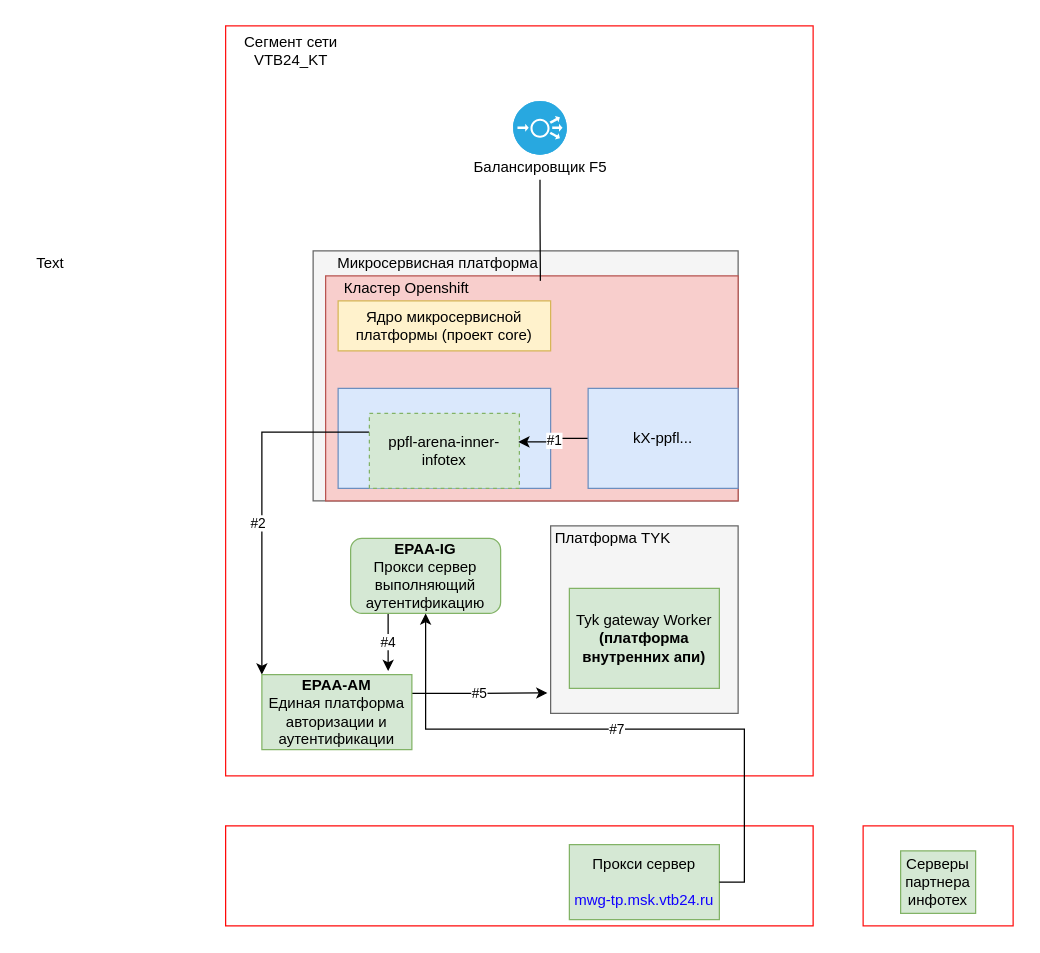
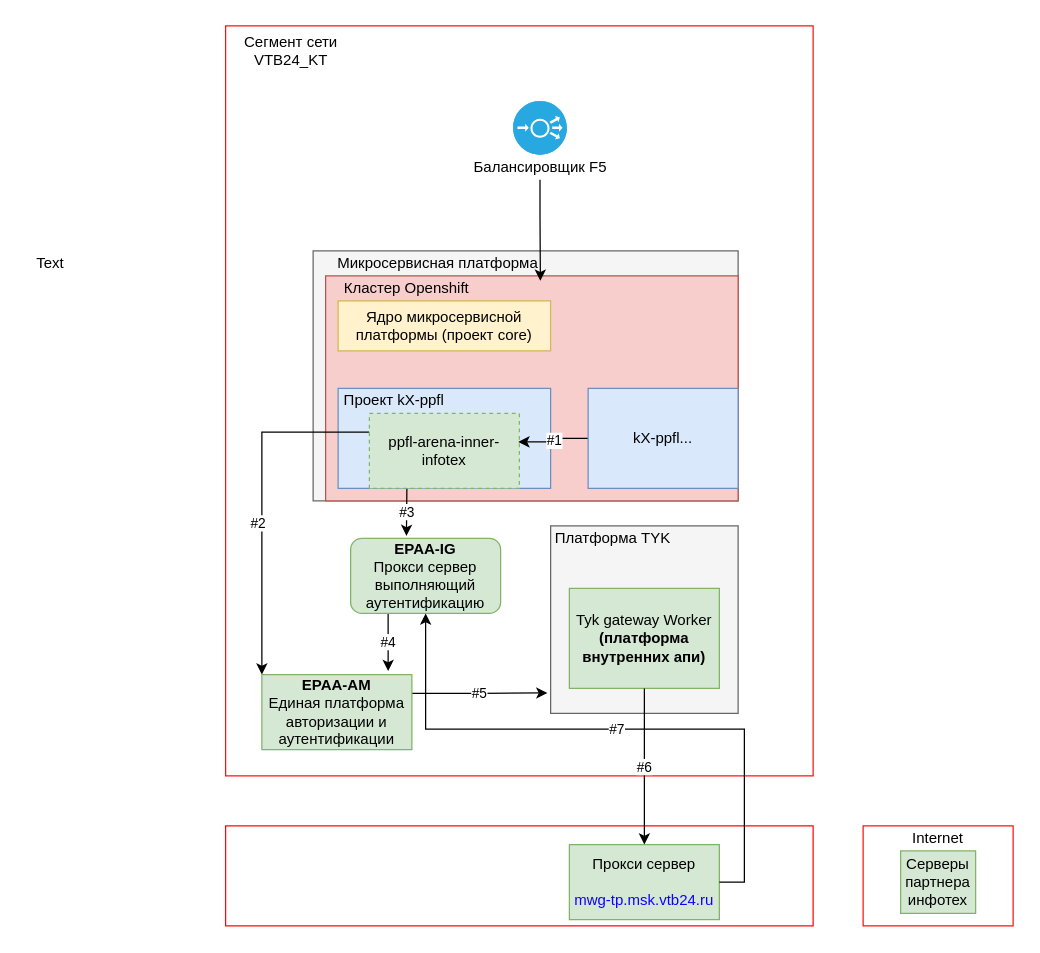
edge "Балансировщик F5" -- "Микросервисная платформа": arrowhead none -> classic
node "Проект kX-ppfl": added
edge "ppfl-arena-inner-infotex" -> "EPAA-IG Прокси сервер выполняющий аутентификацию": added, label "#3"
edge "Tyk gateway Worker (платформа внутренних апи)" -> "Прокси сервер mwg-tp.msk.vtb24.ru": added, label "#6"
node "Internet": added
